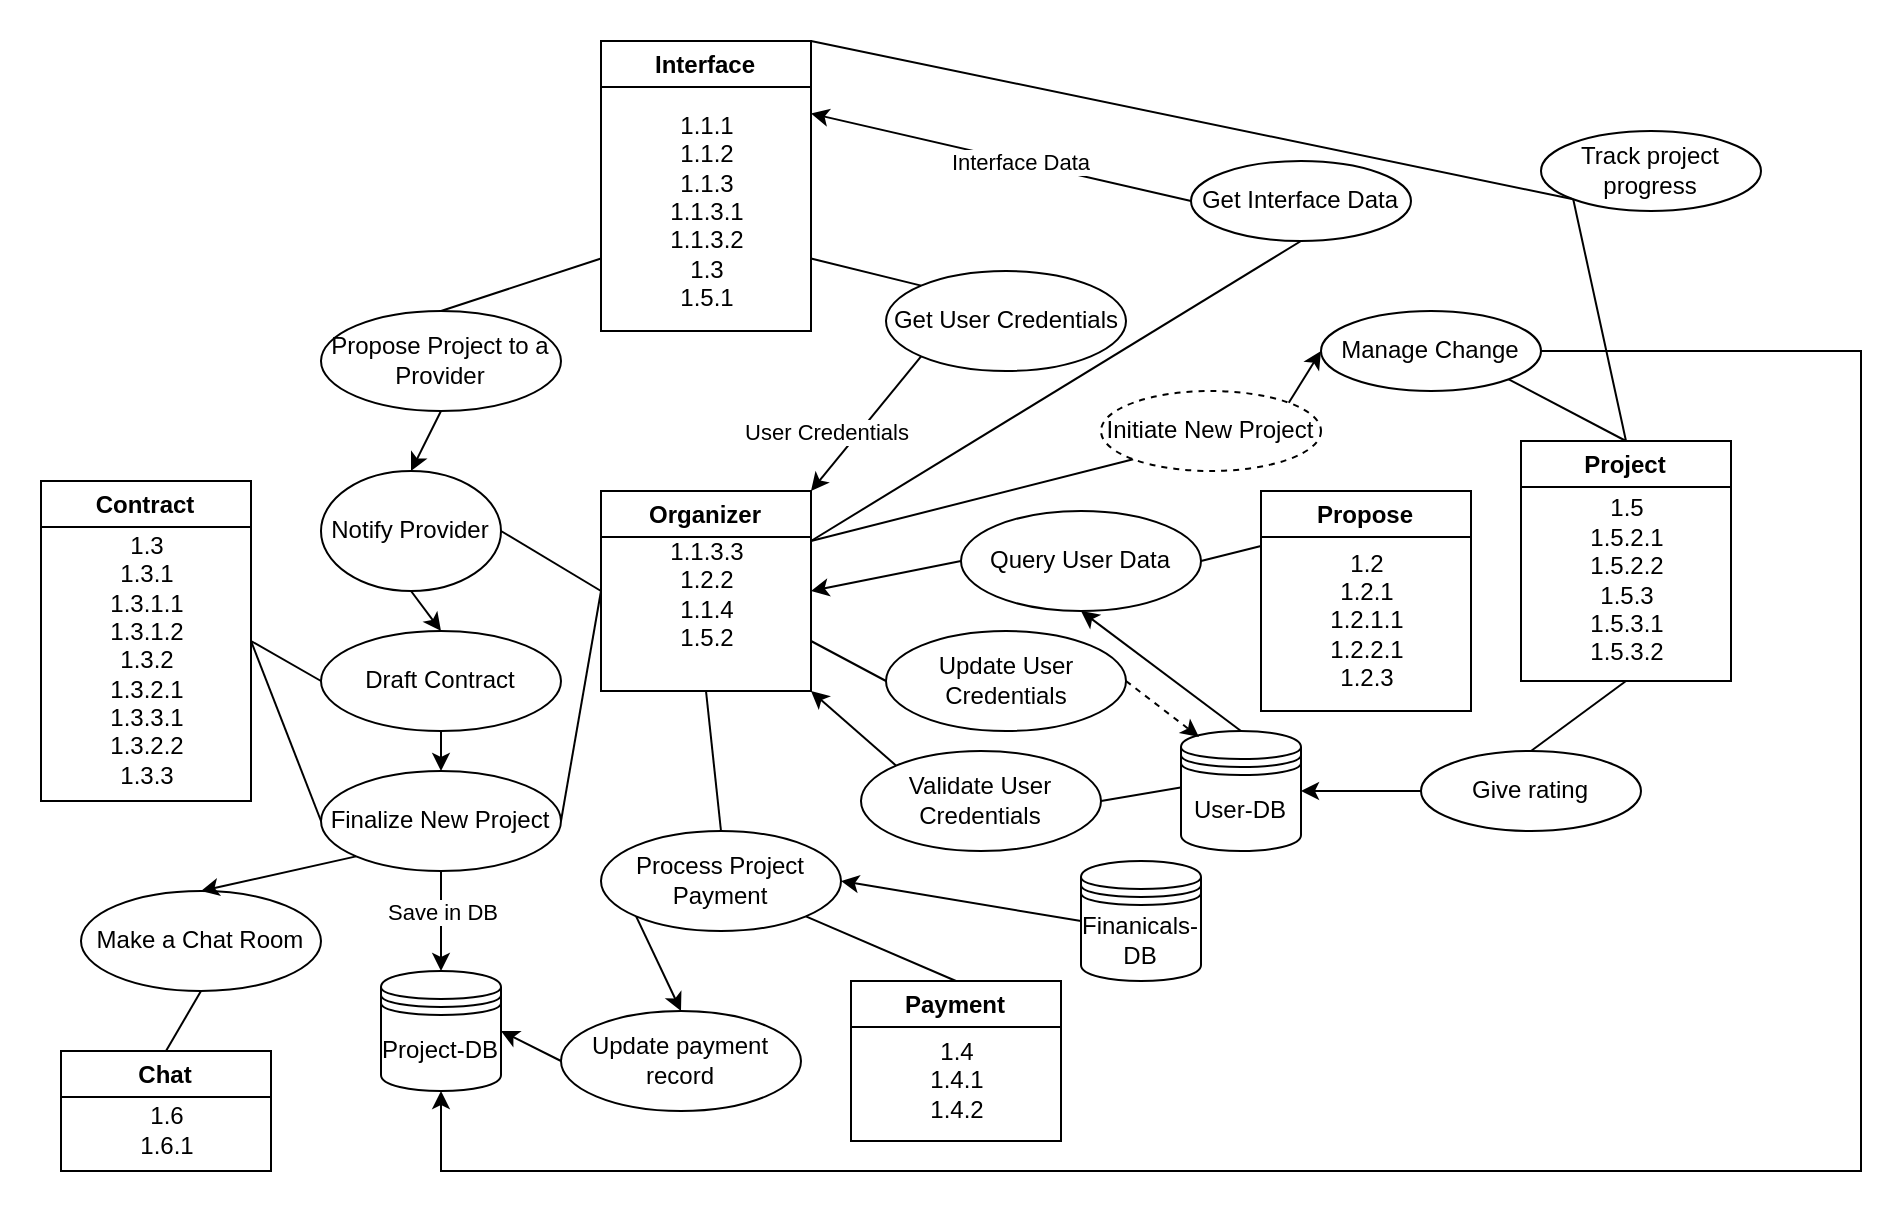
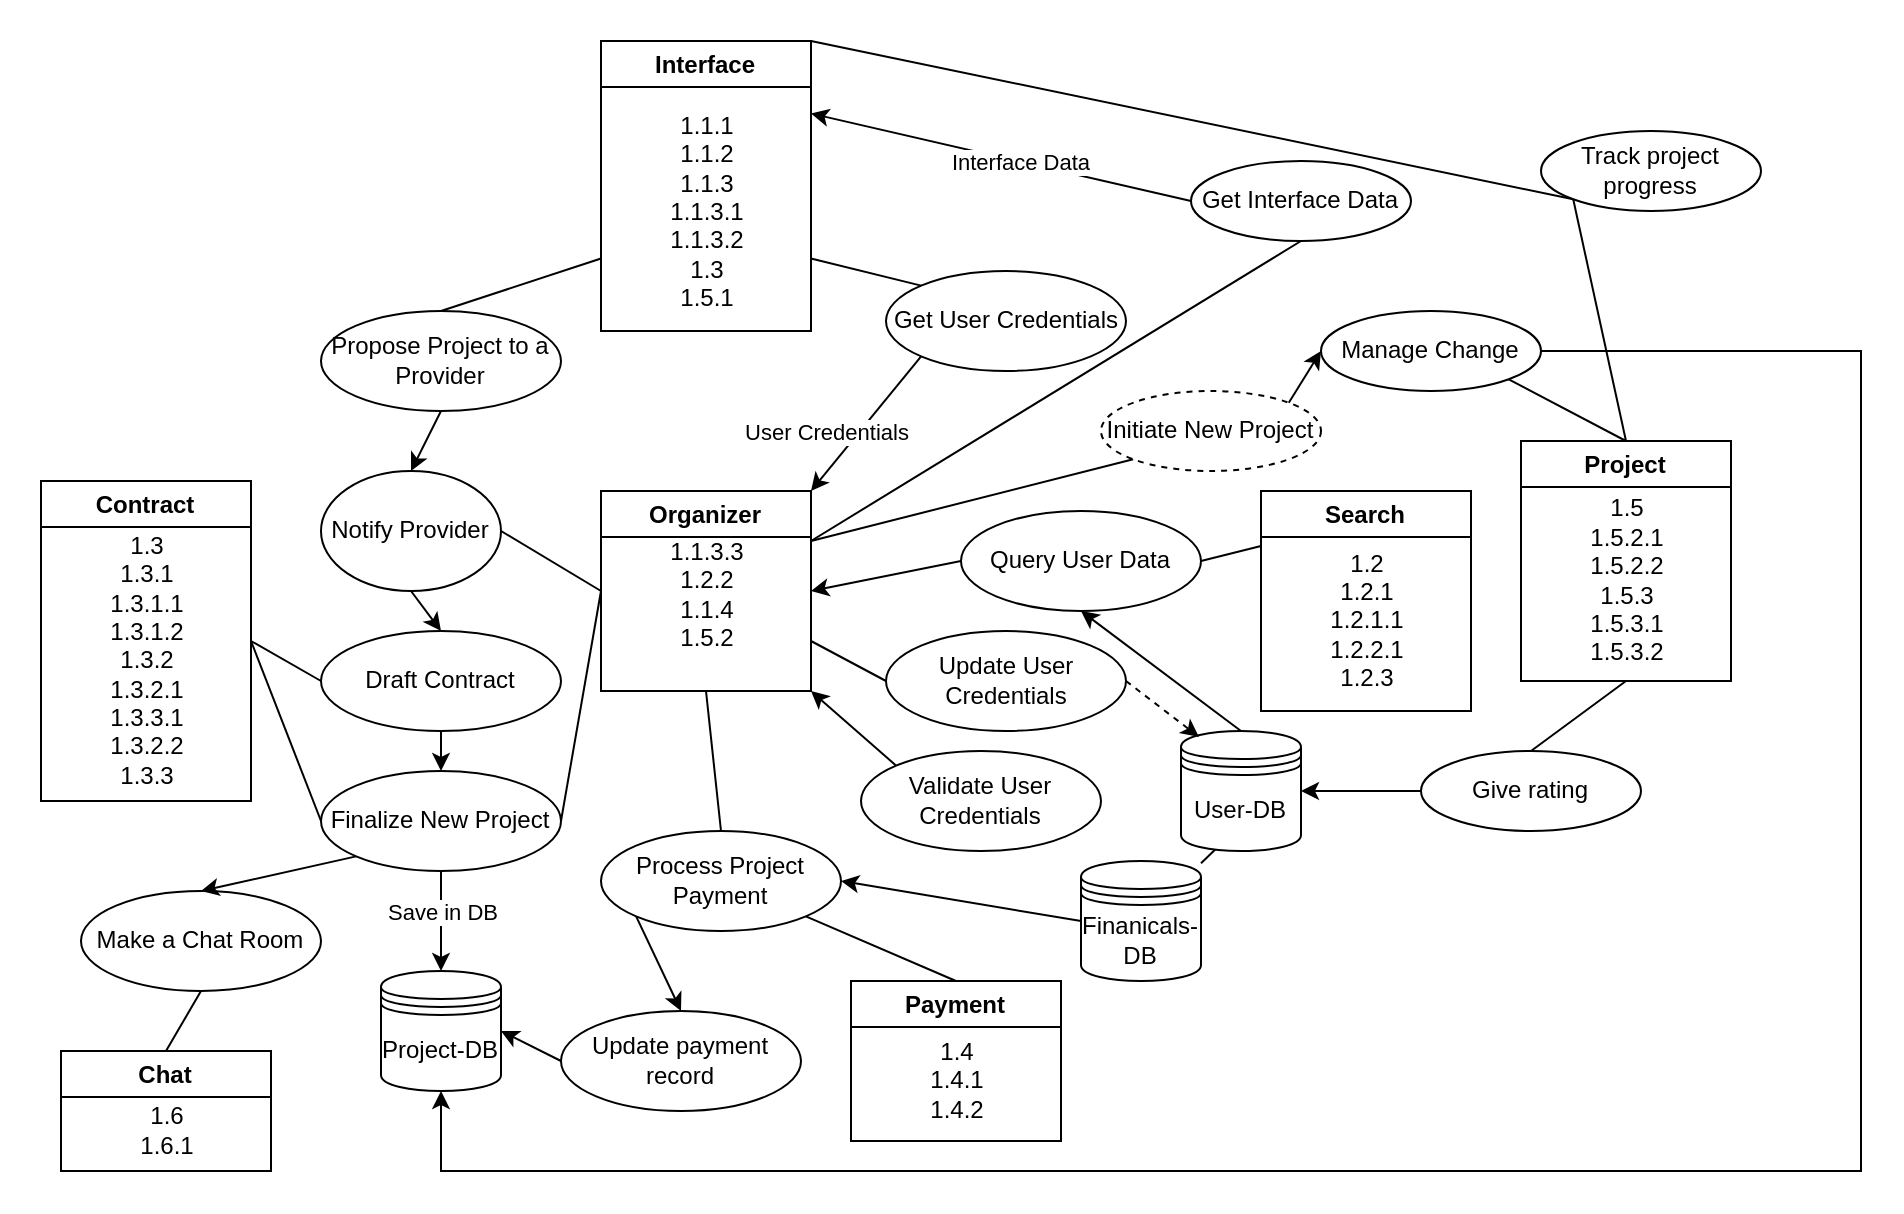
node "Propose": label "Propose" -> "Search"
edge "User-DB" -- "Validate User Credentials": now "User-DB" -- "Finanicals-DB"
